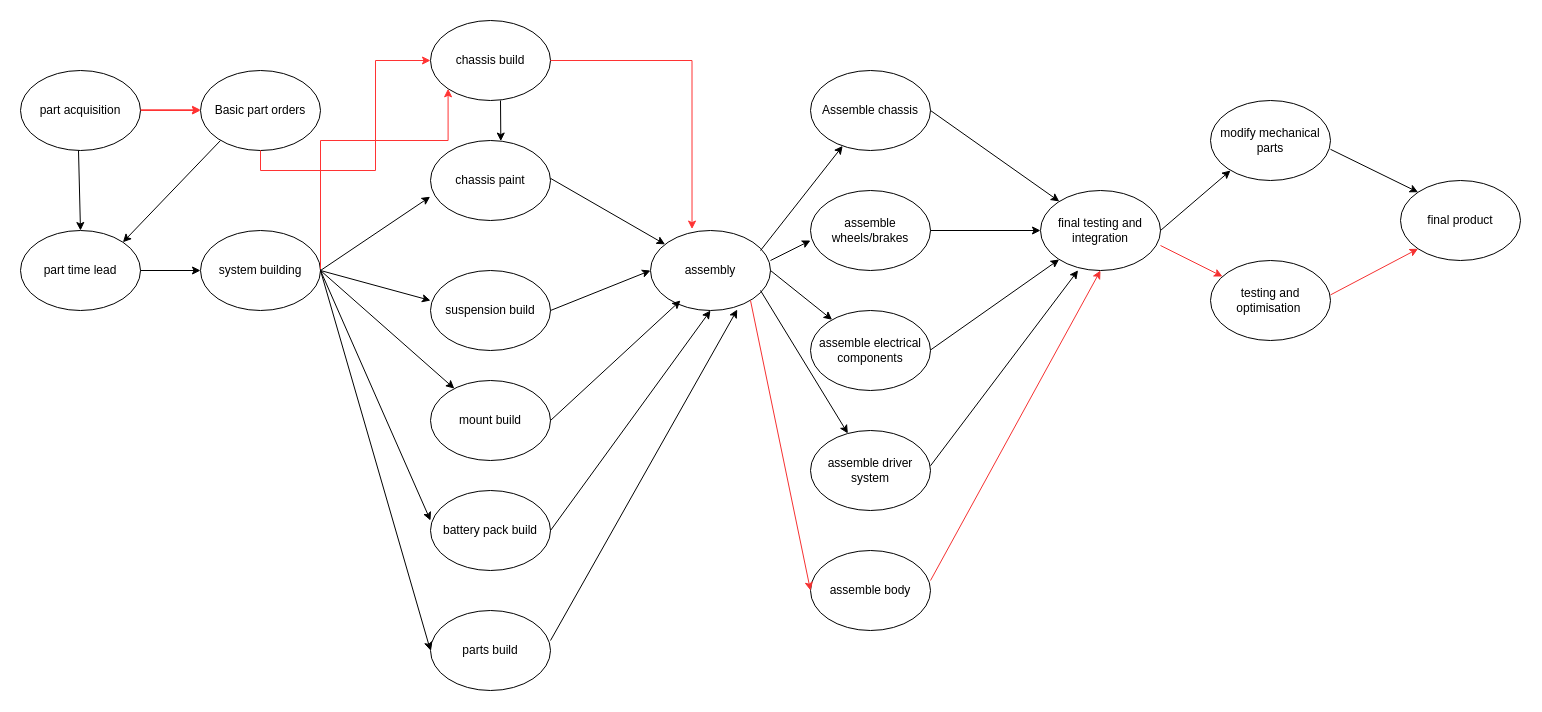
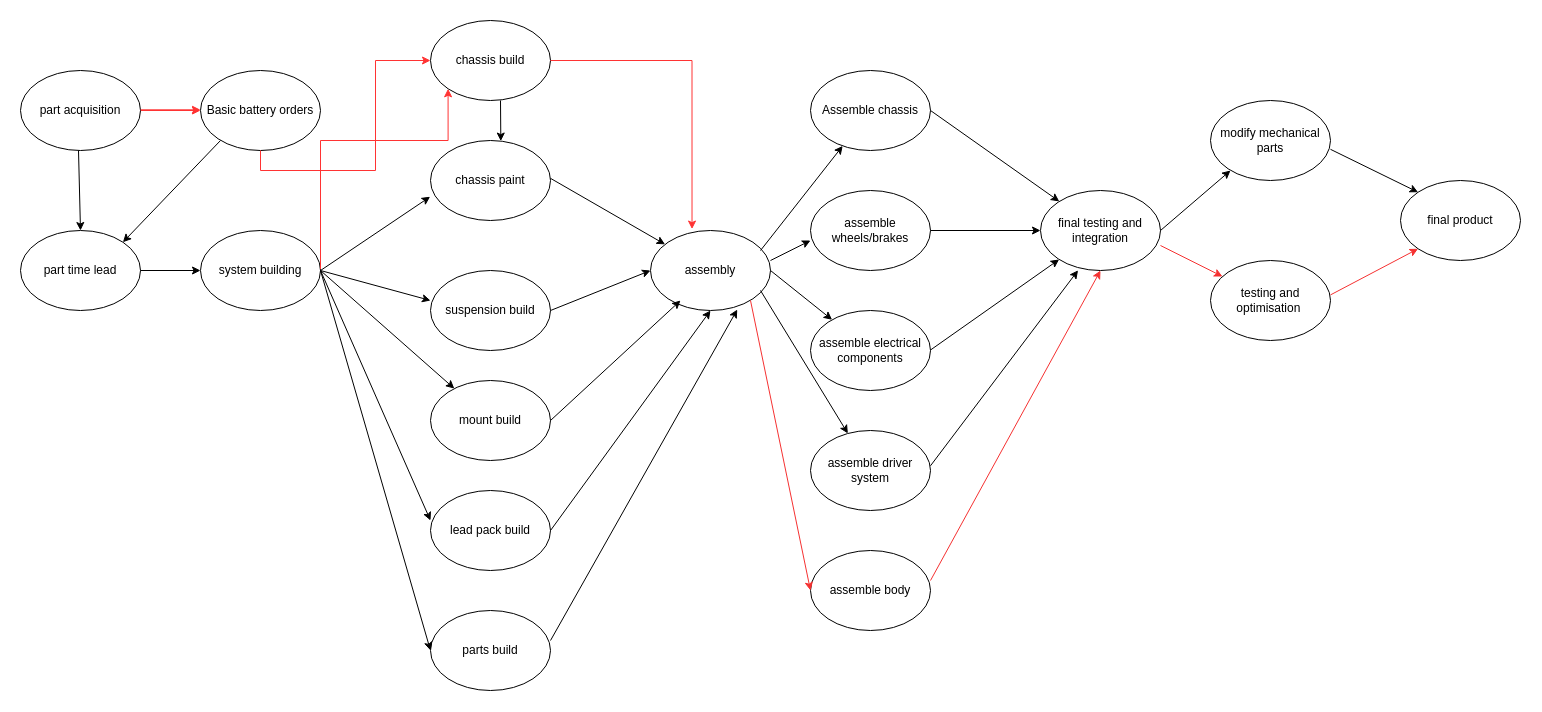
node "Basic part orders": label "Basic part orders" -> "Basic battery orders"
node "battery pack build": label "battery pack build" -> "lead pack build"
